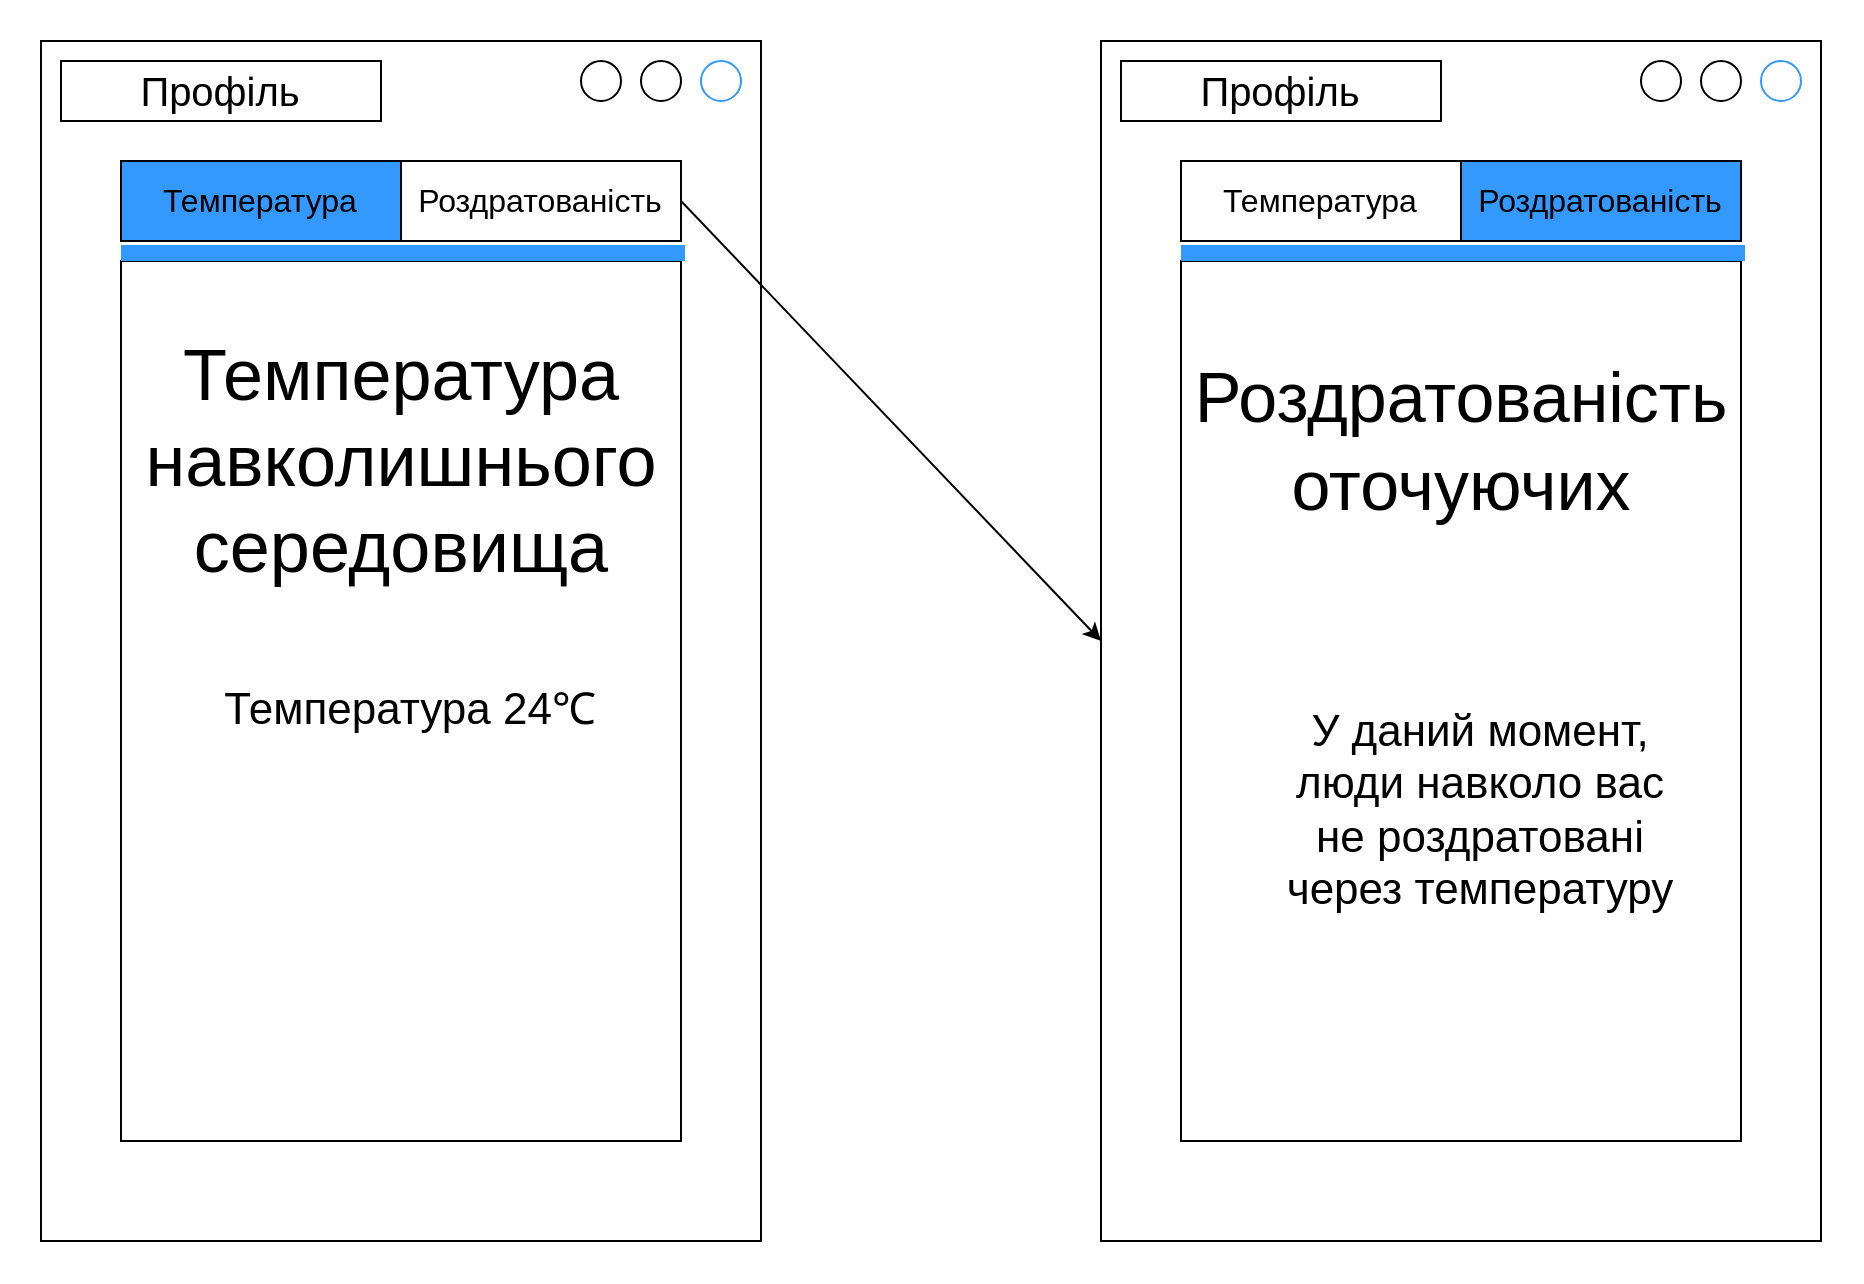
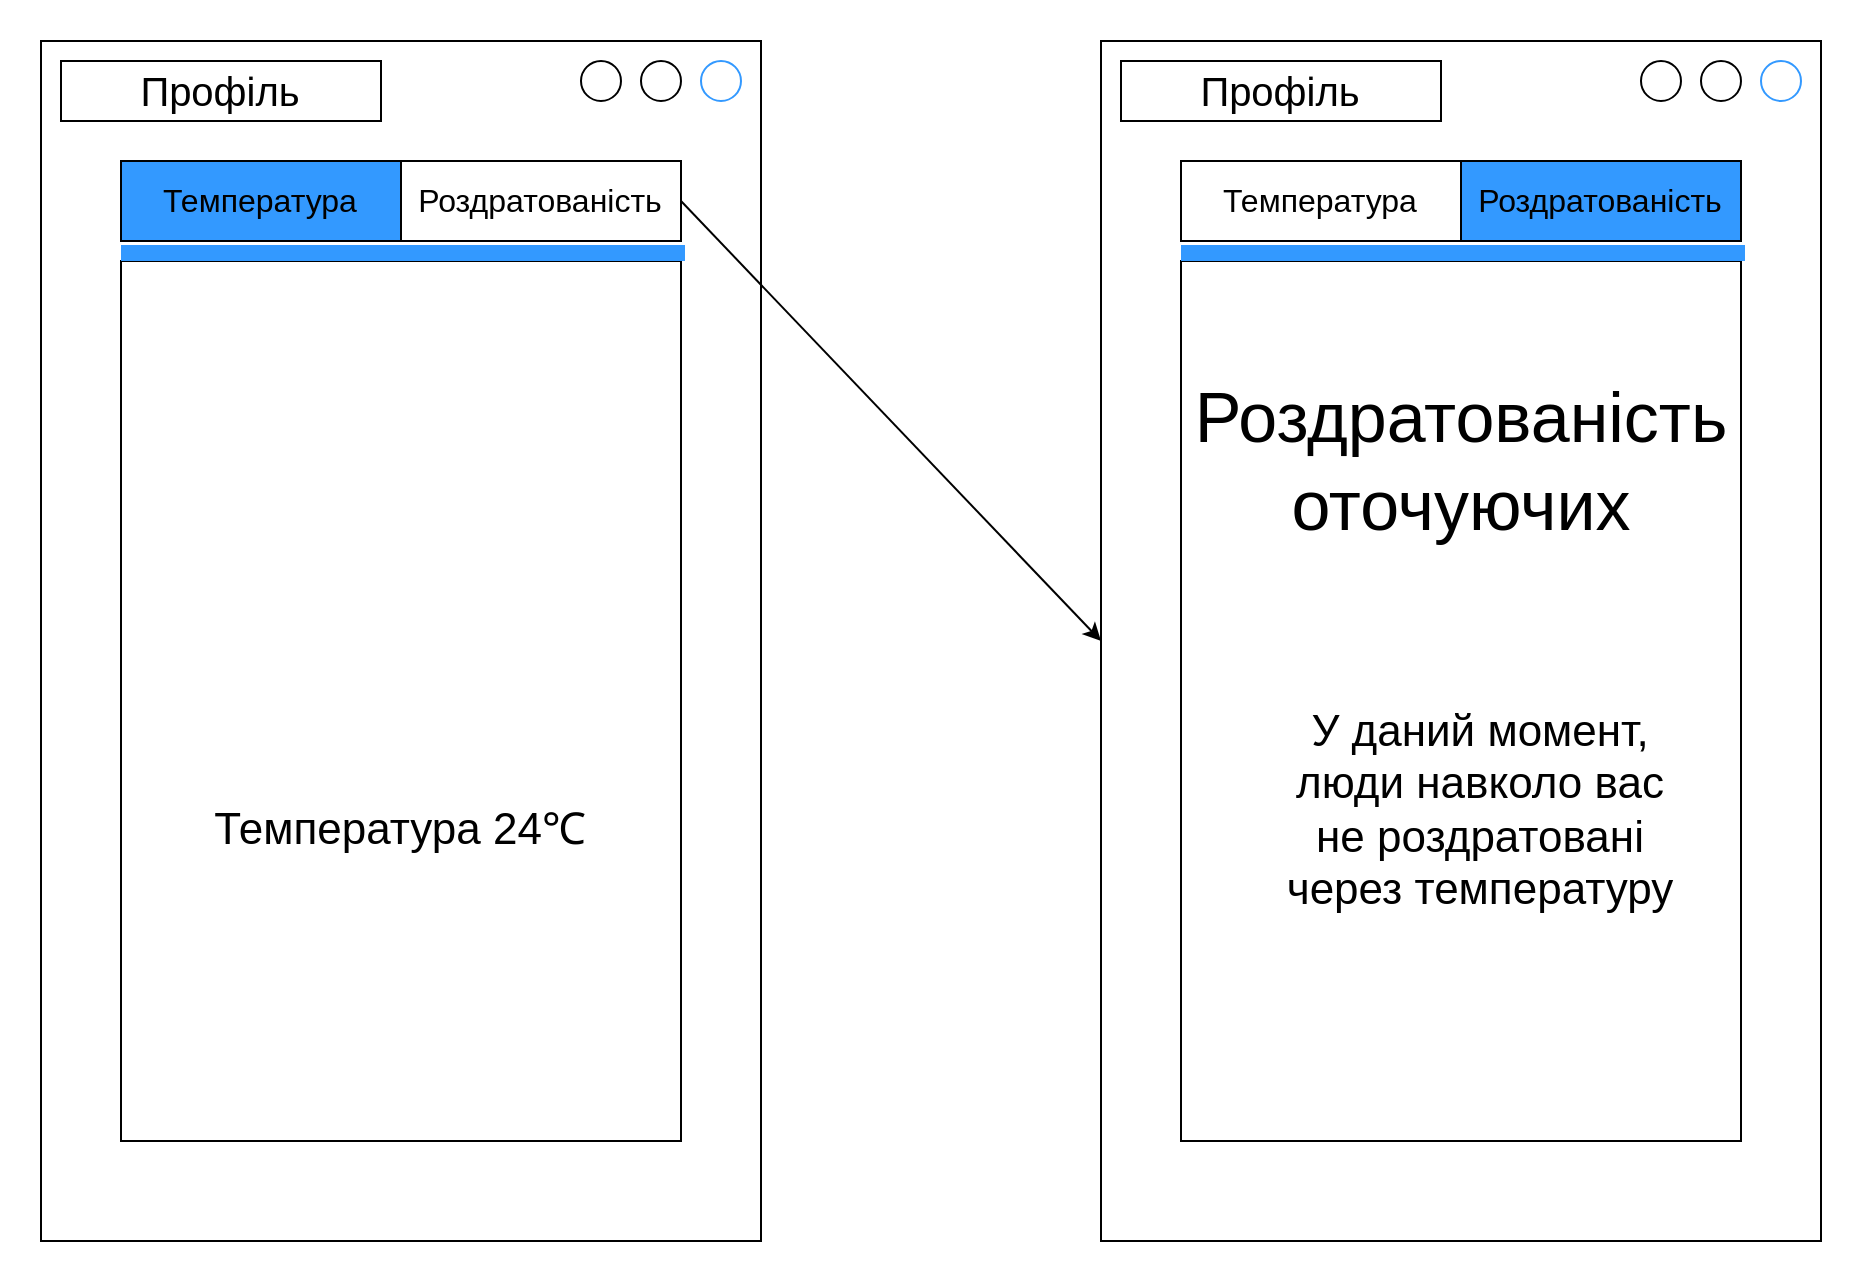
node "Роздратованість оточуючих": moved (1461, 441) -> (1461, 461)
node "Температура навколишнього середовища": removed
node "Температура 24℃": moved (411, 711) -> (401, 831)
